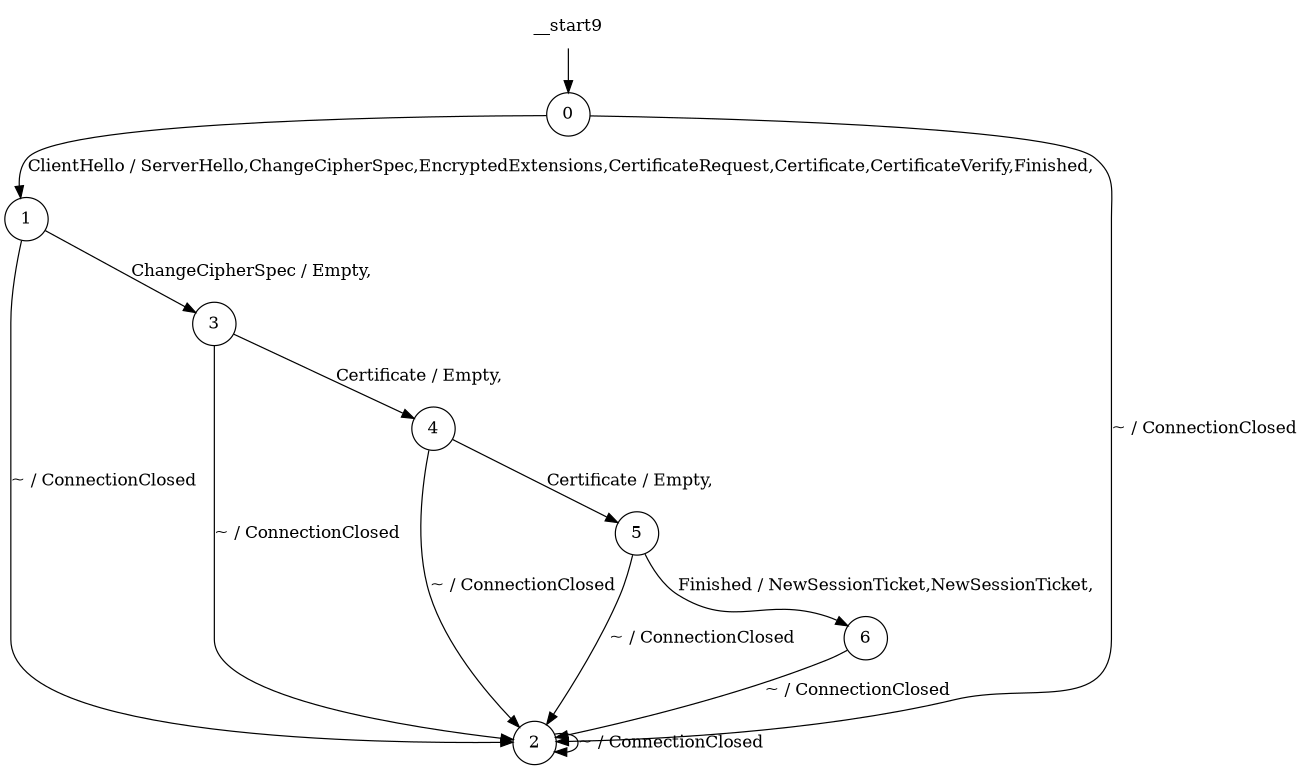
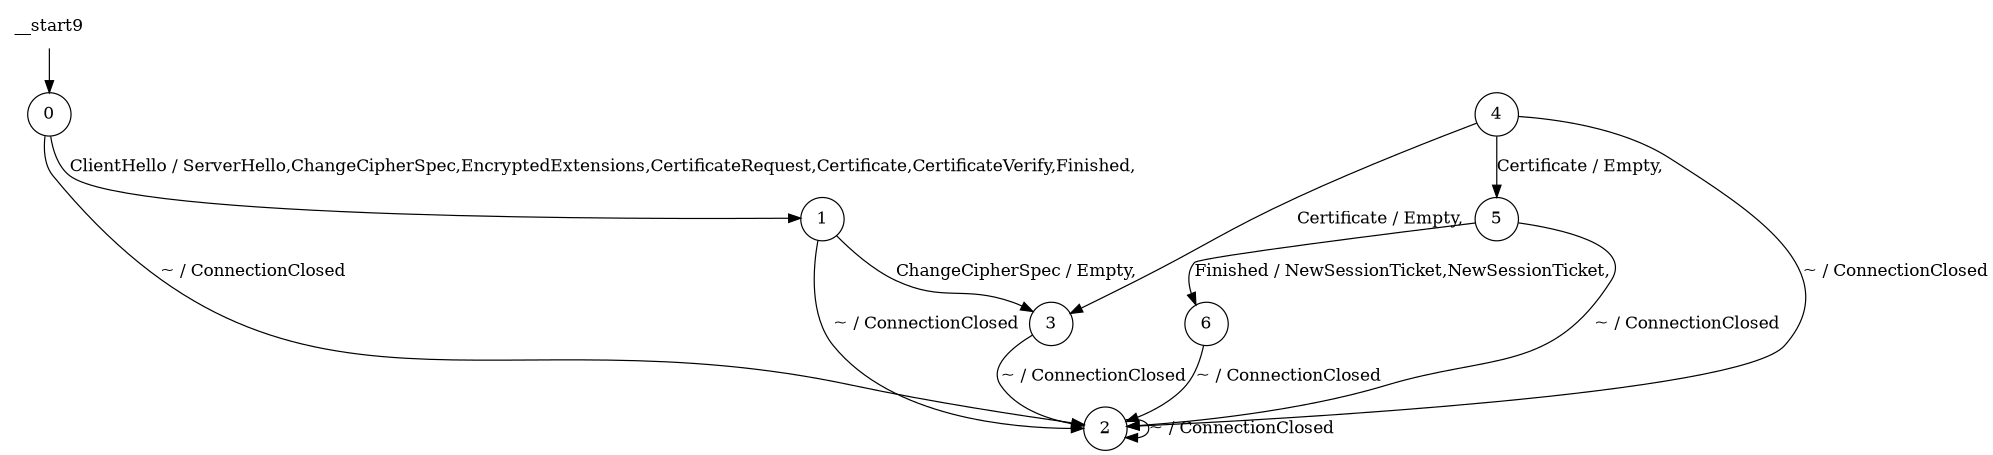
edge "3" -> "4": reversed
